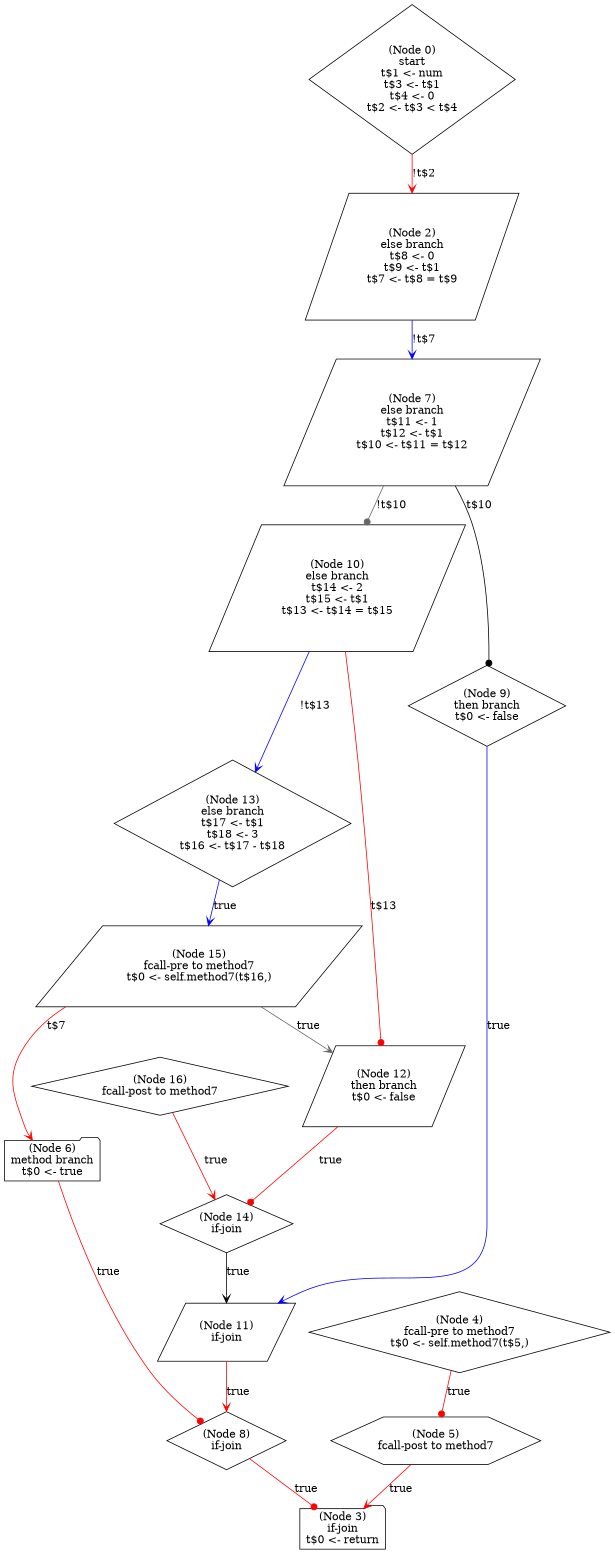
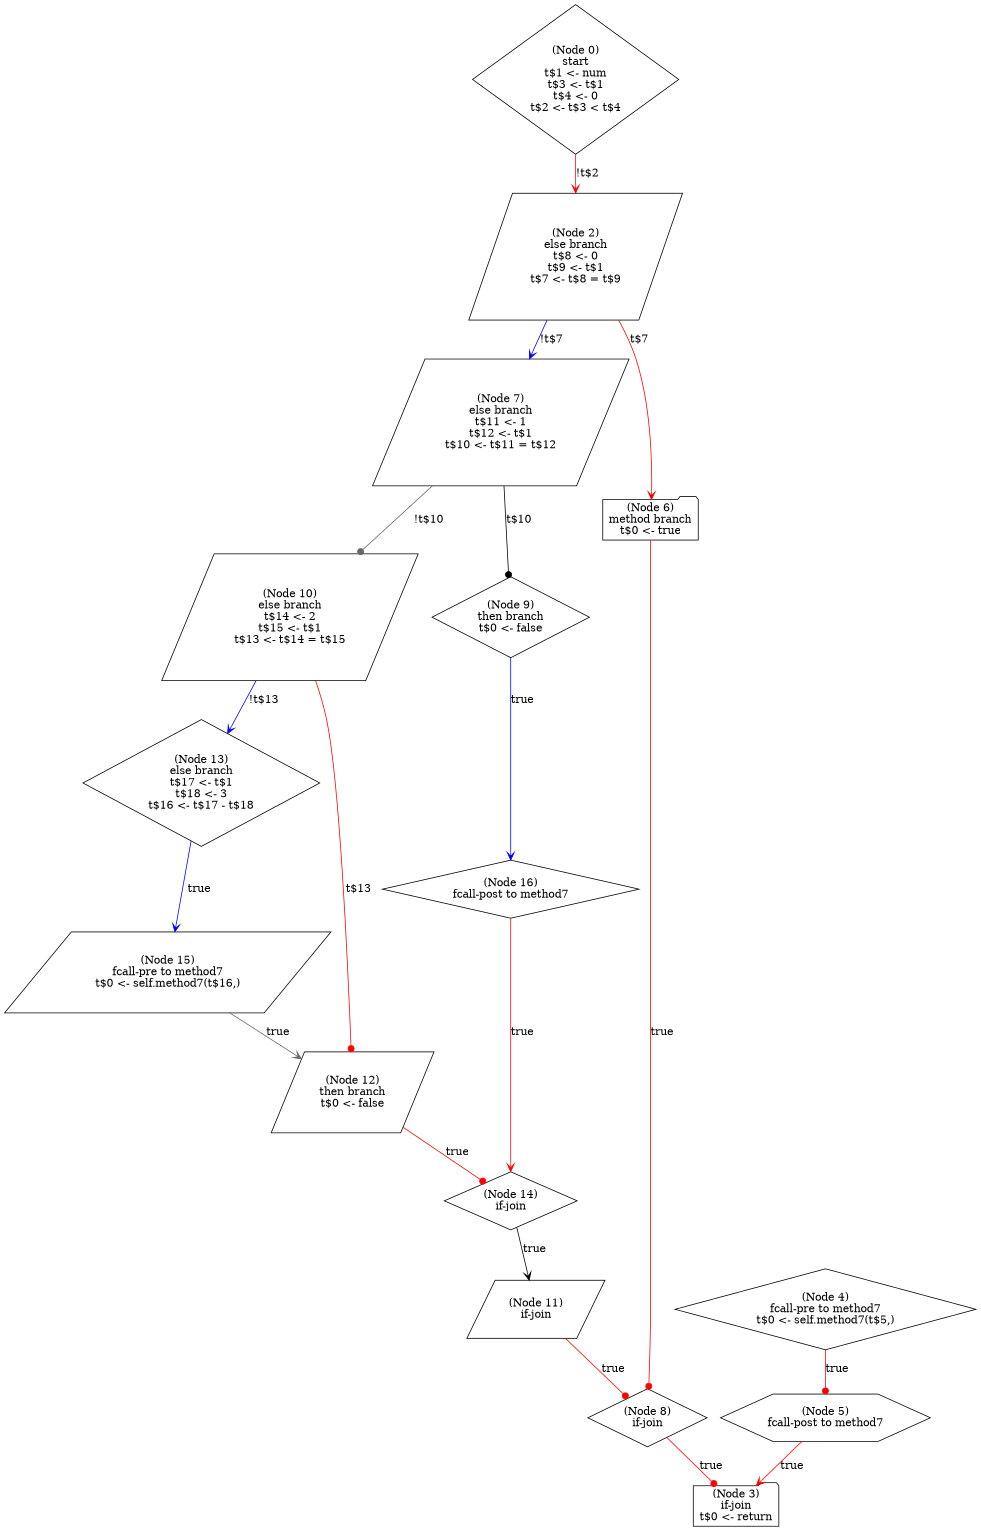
edge "(Node 15) fcall-pre to method7 t$0 <- self.method7(t$16,)" -> "(Node 6) method branch t$0 <- true": now "(Node 2) else branch t$8 <- 0 t$9 <- t$1 t$7 <- t$8 = t$9" -> "(Node 6) method branch t$0 <- true"
edge "(Node 9) then branch t$0 <- false" -> "(Node 11) if-join": now "(Node 9) then branch t$0 <- false" -> "(Node 16) fcall-post to method7"
edge "(Node 11) if-join" -> "(Node 8) if-join": arrowhead vee -> dot
